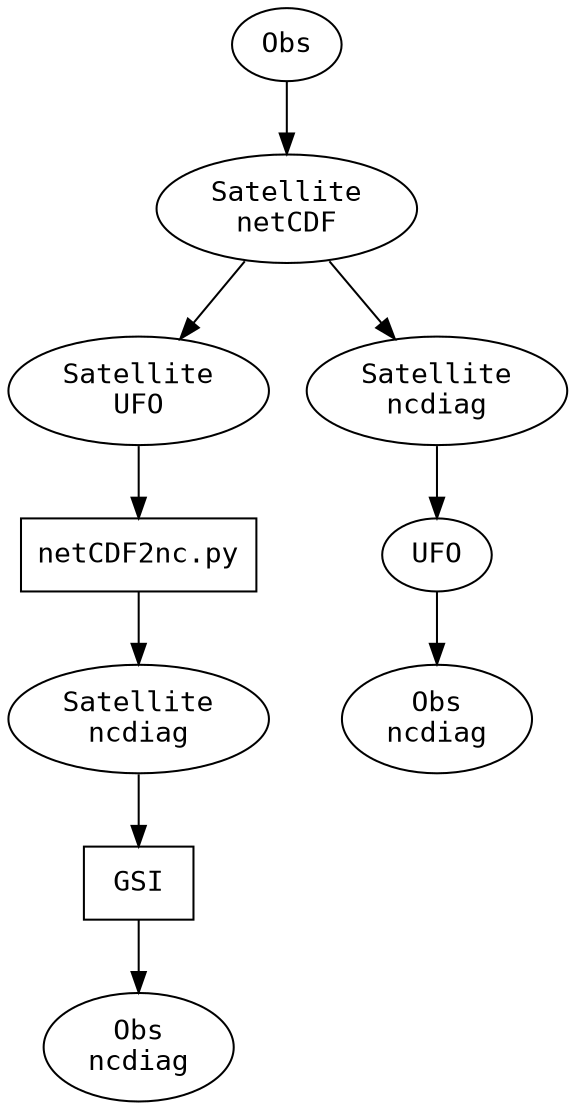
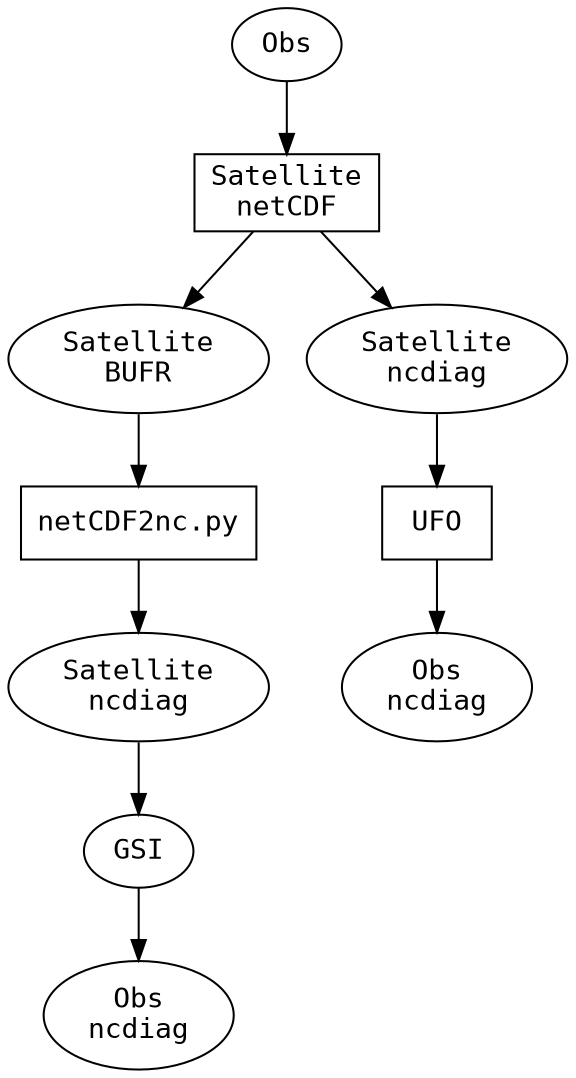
node "Satellite netCDF": shape ellipse -> box
node "Satellite UFO": label "Satellite UFO" -> "Satellite BUFR"
node "UFO": shape ellipse -> box
node "GSI": shape box -> ellipse
